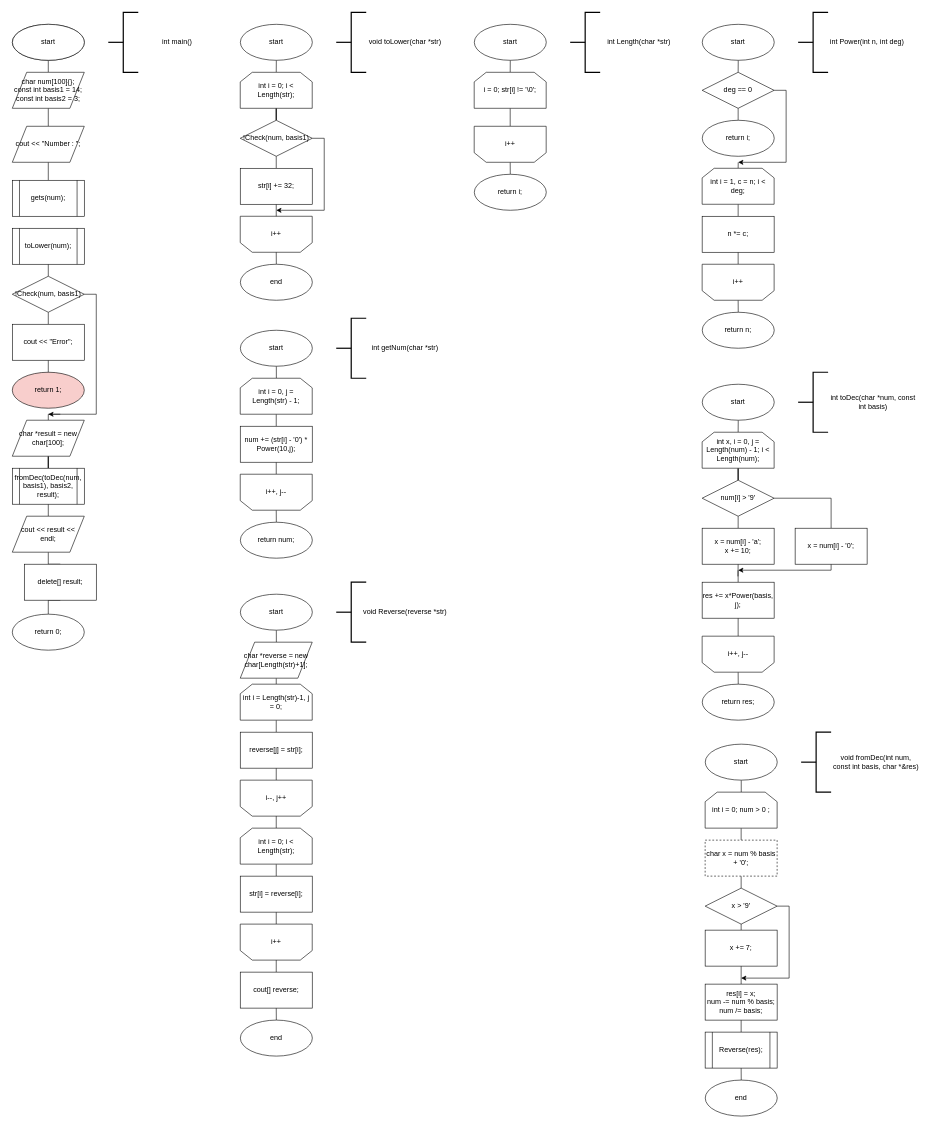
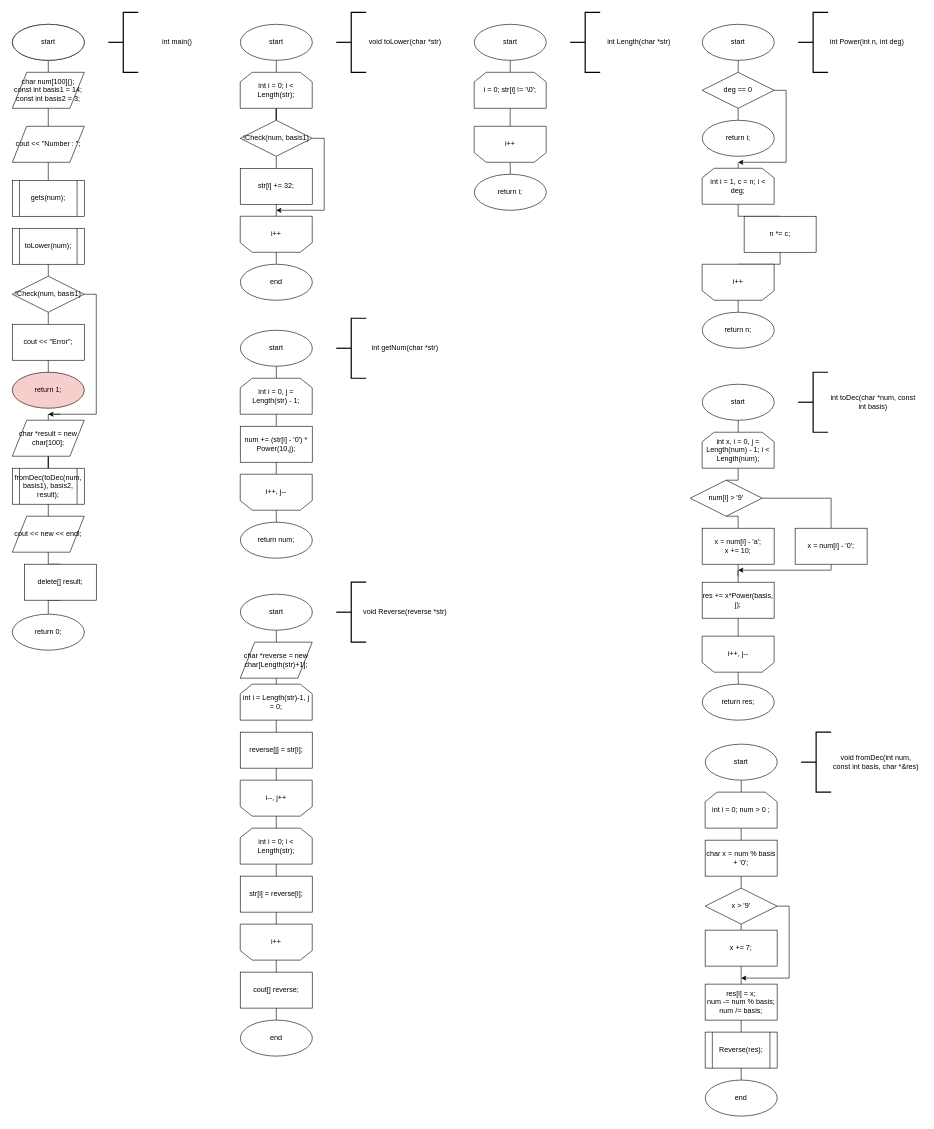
node "n *= c;": moved (738, 234) -> (780, 234)
node "num[i] > '9'": moved (738, 498) -> (726, 498)
node "cout << result << endl;": label "cout << result << endl;" -> "cout << new << endl;"
node "char x = num % basis + '0';": style dashed -> solid
